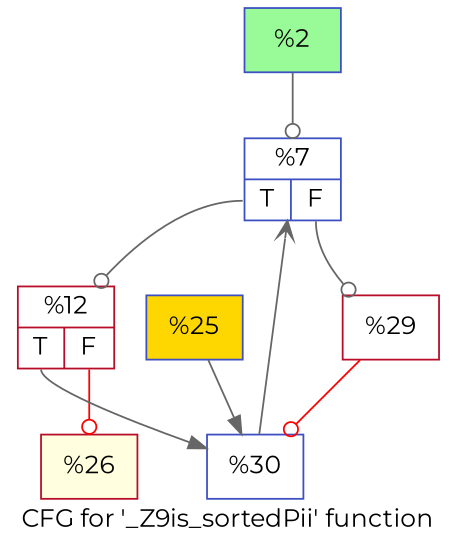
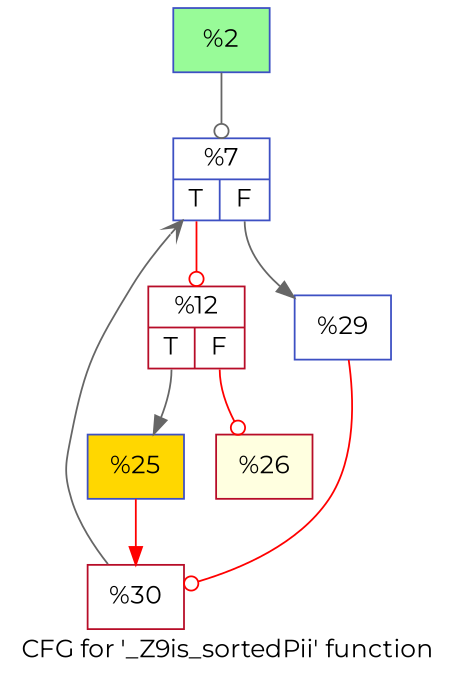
edge "%7" -> "%12": color gray40 -> red
edge "%7" -> "%29": arrowhead odot -> normal
node "%29": color #b70d28ff -> #3d50c3ff
edge "%25" -> "%30": color gray40 -> red
edge "%12" -> "%30": now "%12" -> "%25"
node "%30": color #3d50c3ff -> #b70d28ff
